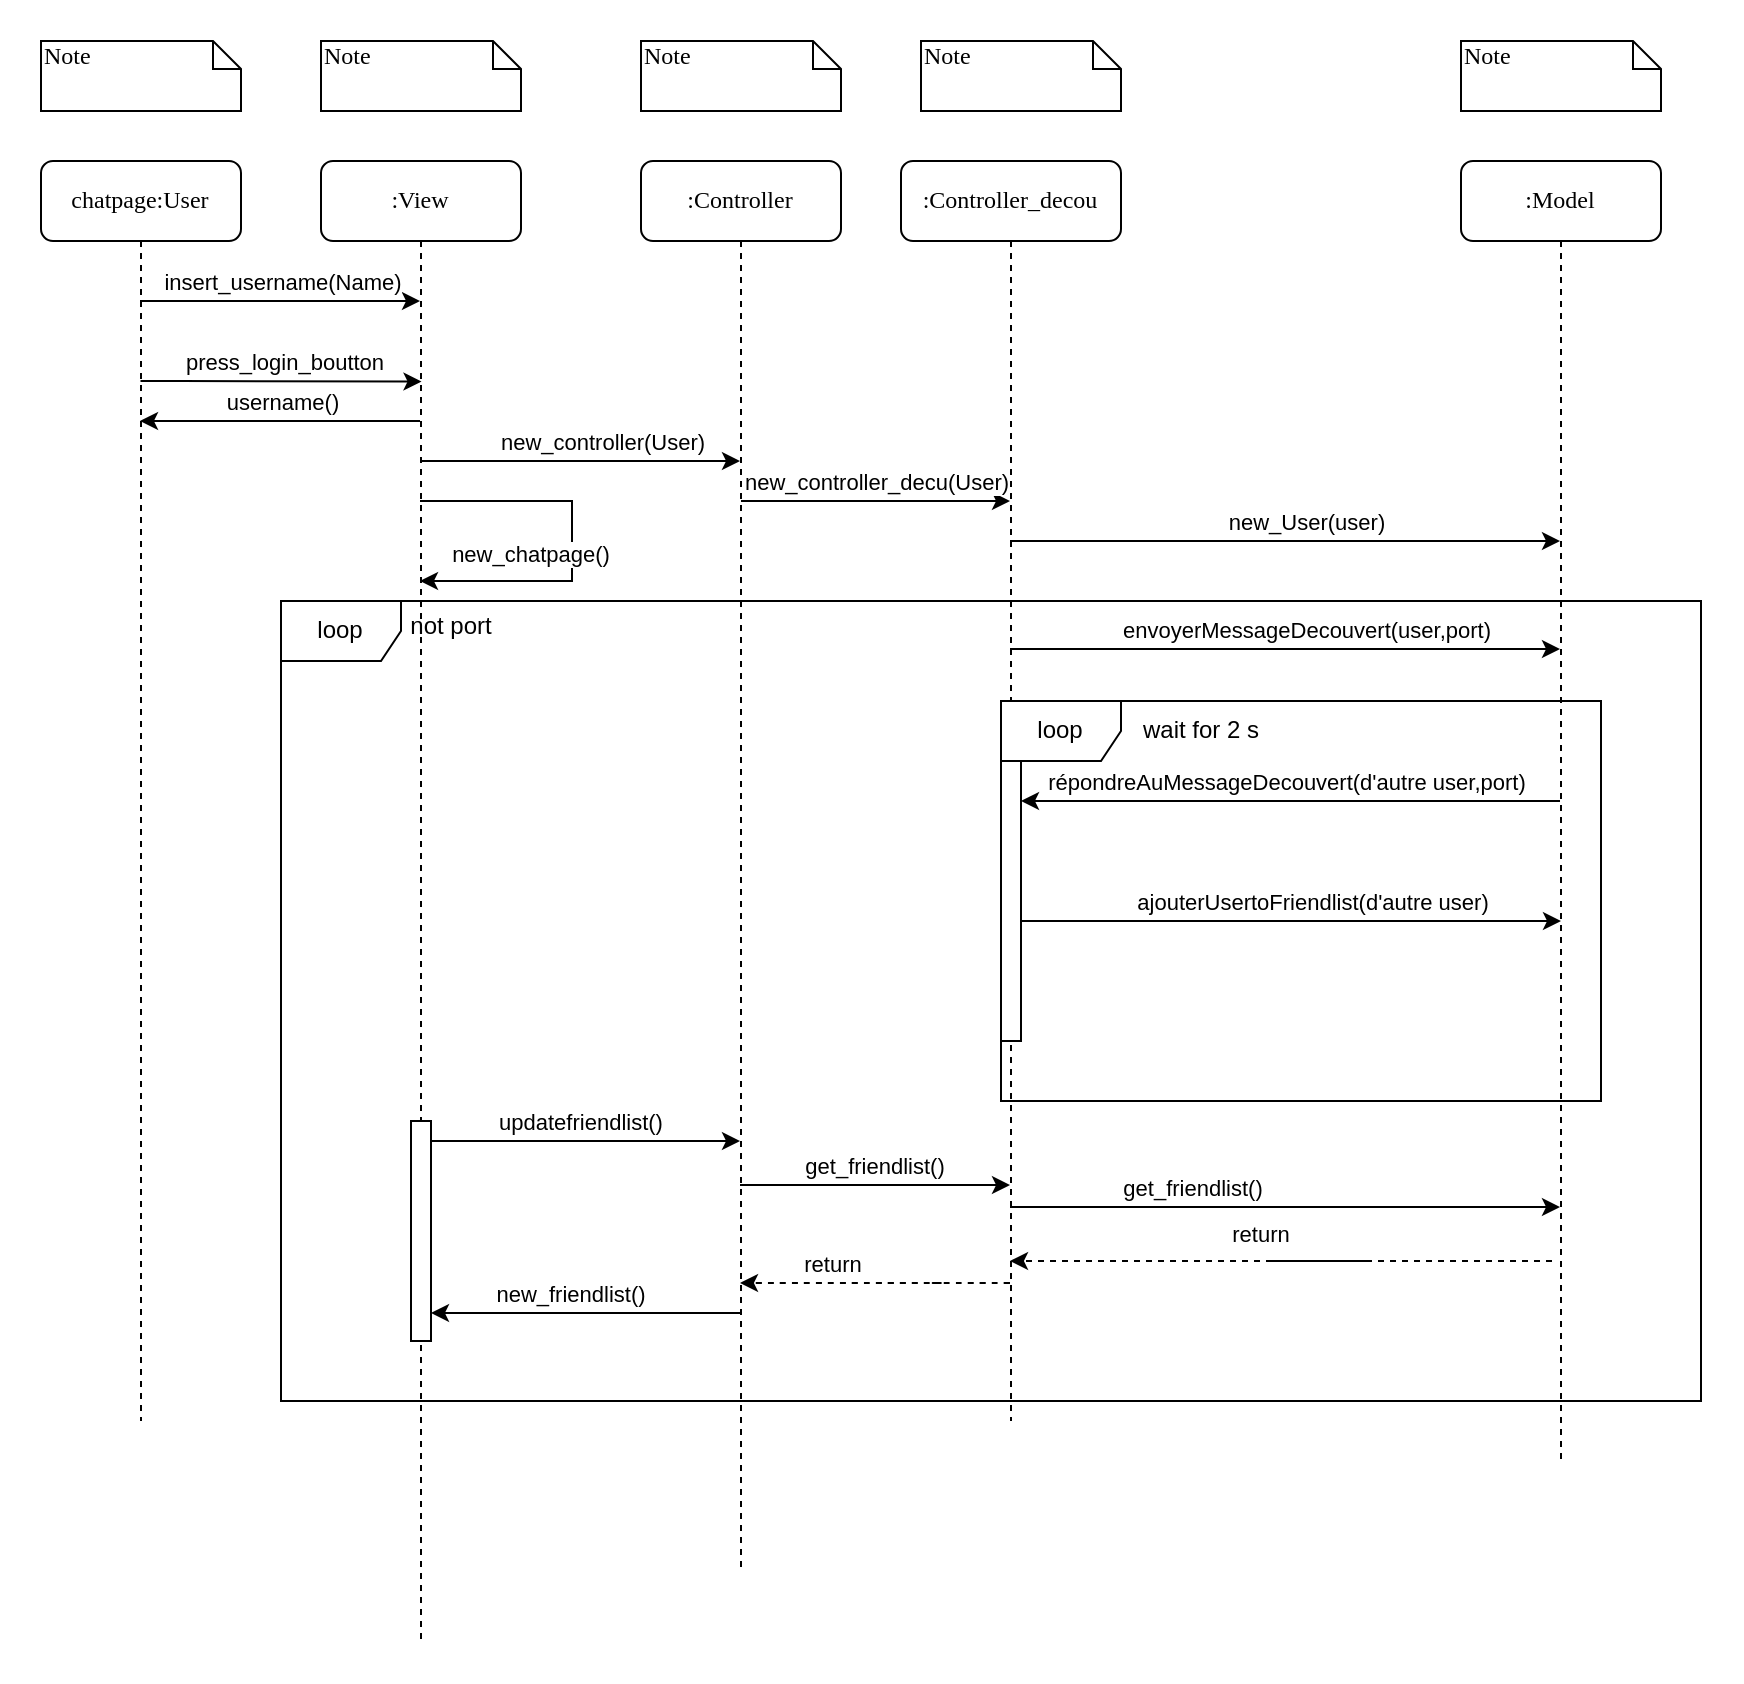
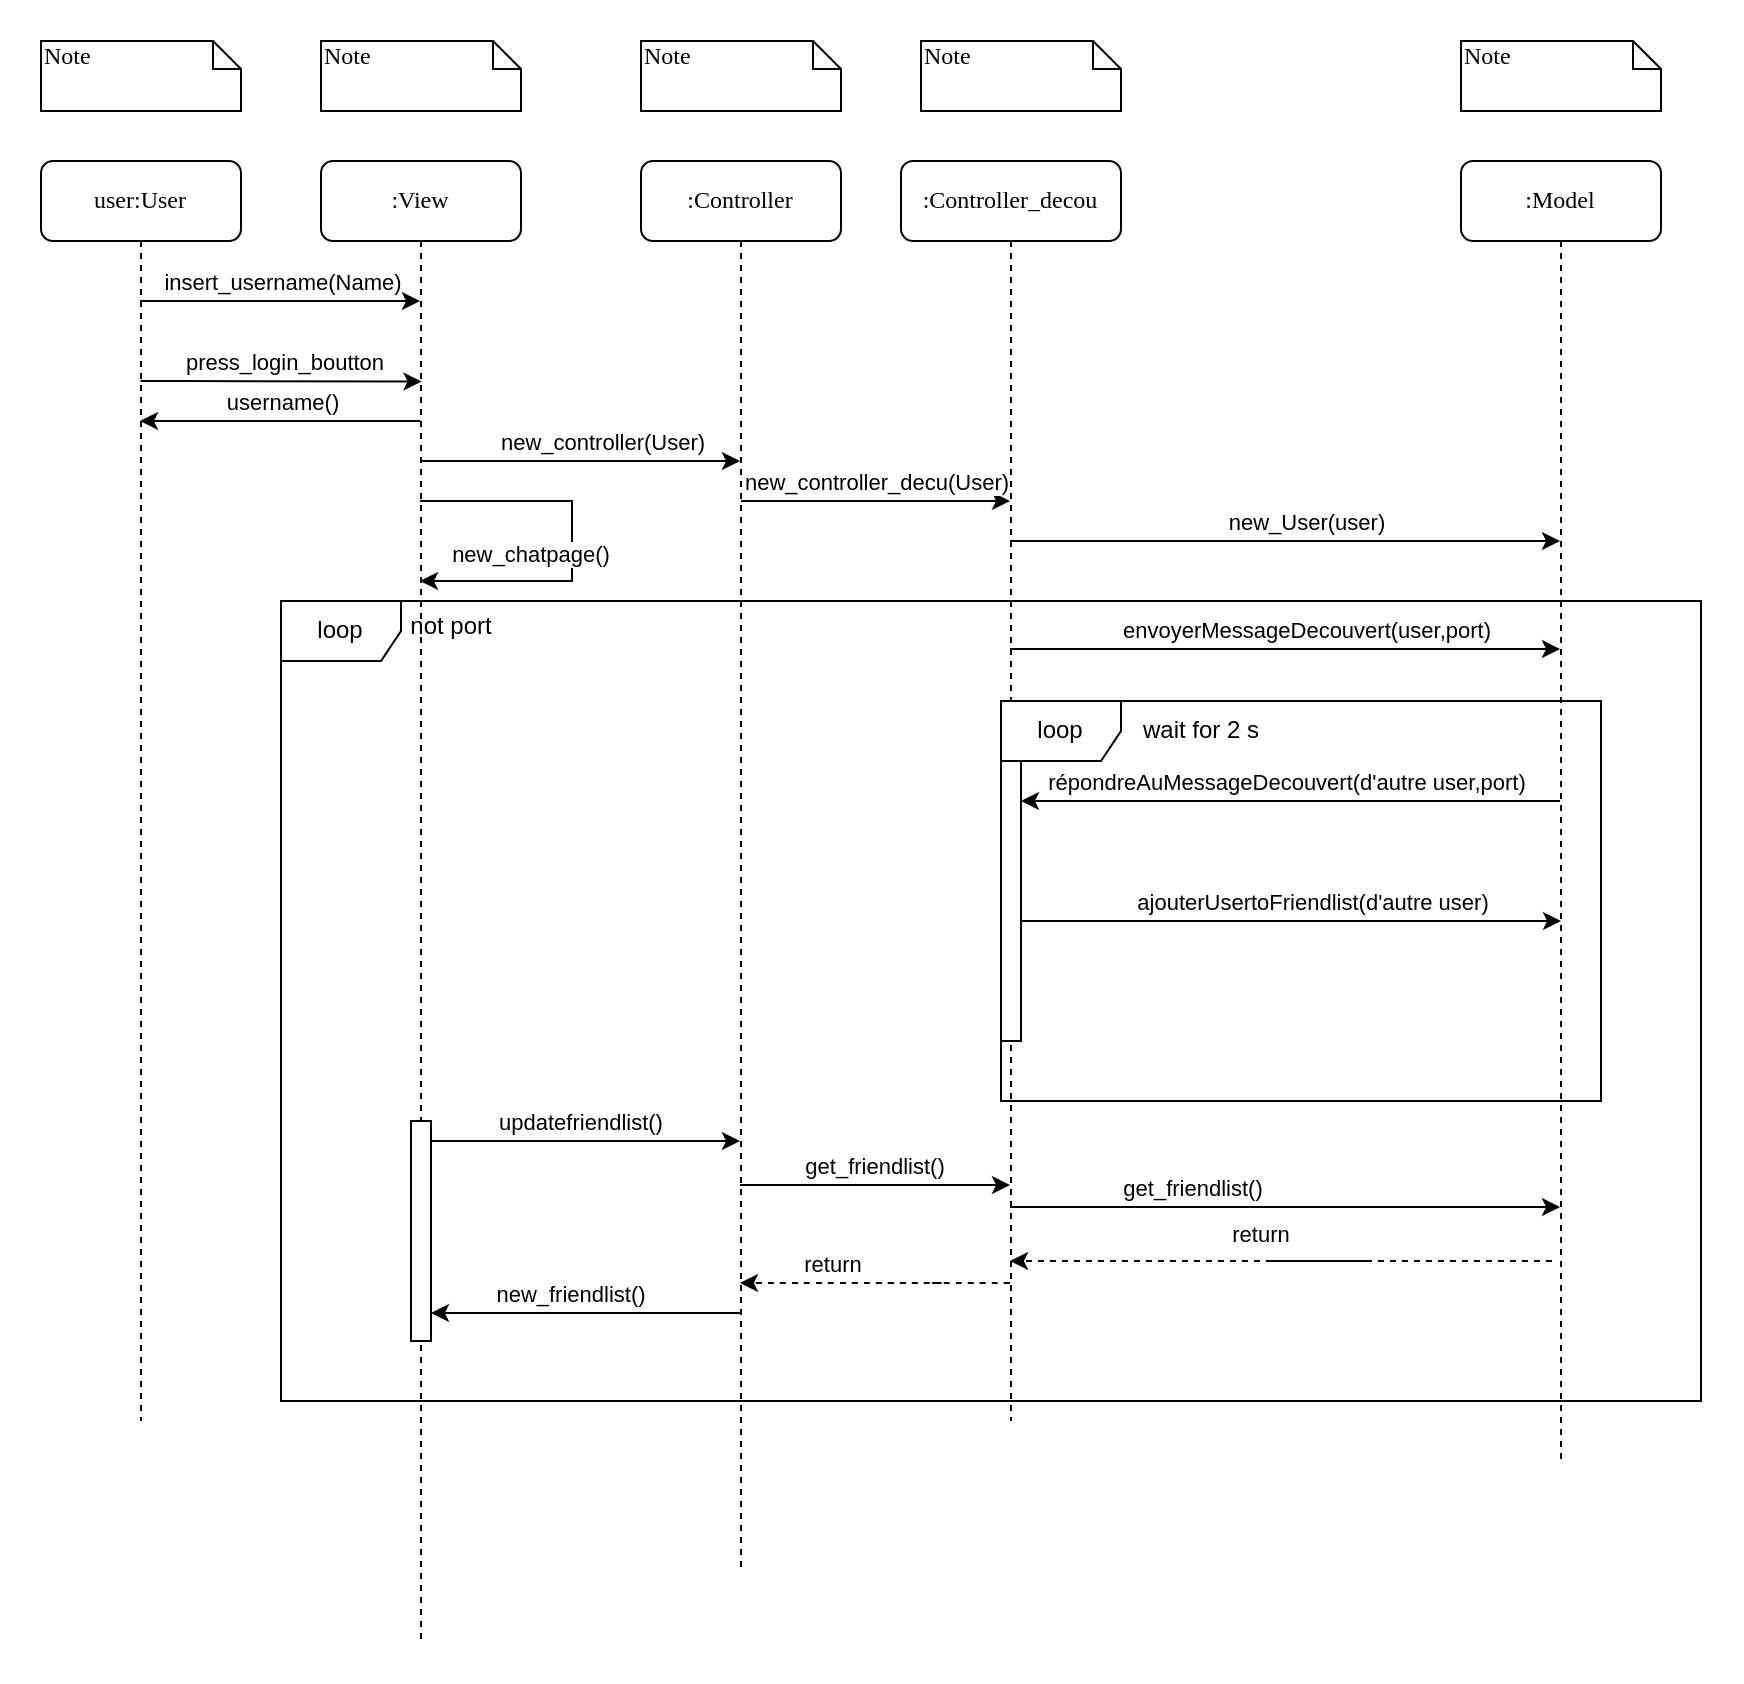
node "chatpage:User": label "chatpage:User" -> "user:User"
